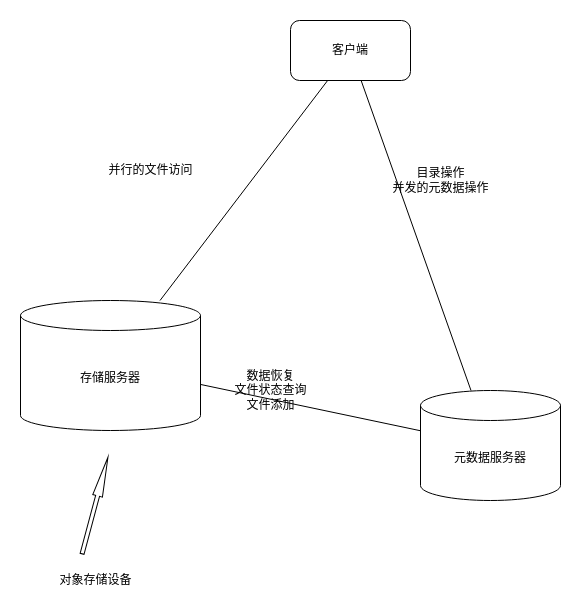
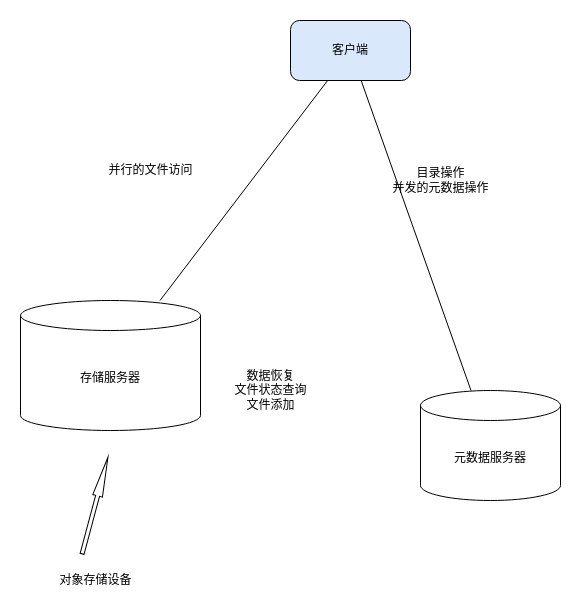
node "客户端": fillcolor #ffffff -> #dae8fc
edge "存储服务器" -- "元数据服务器": removed
